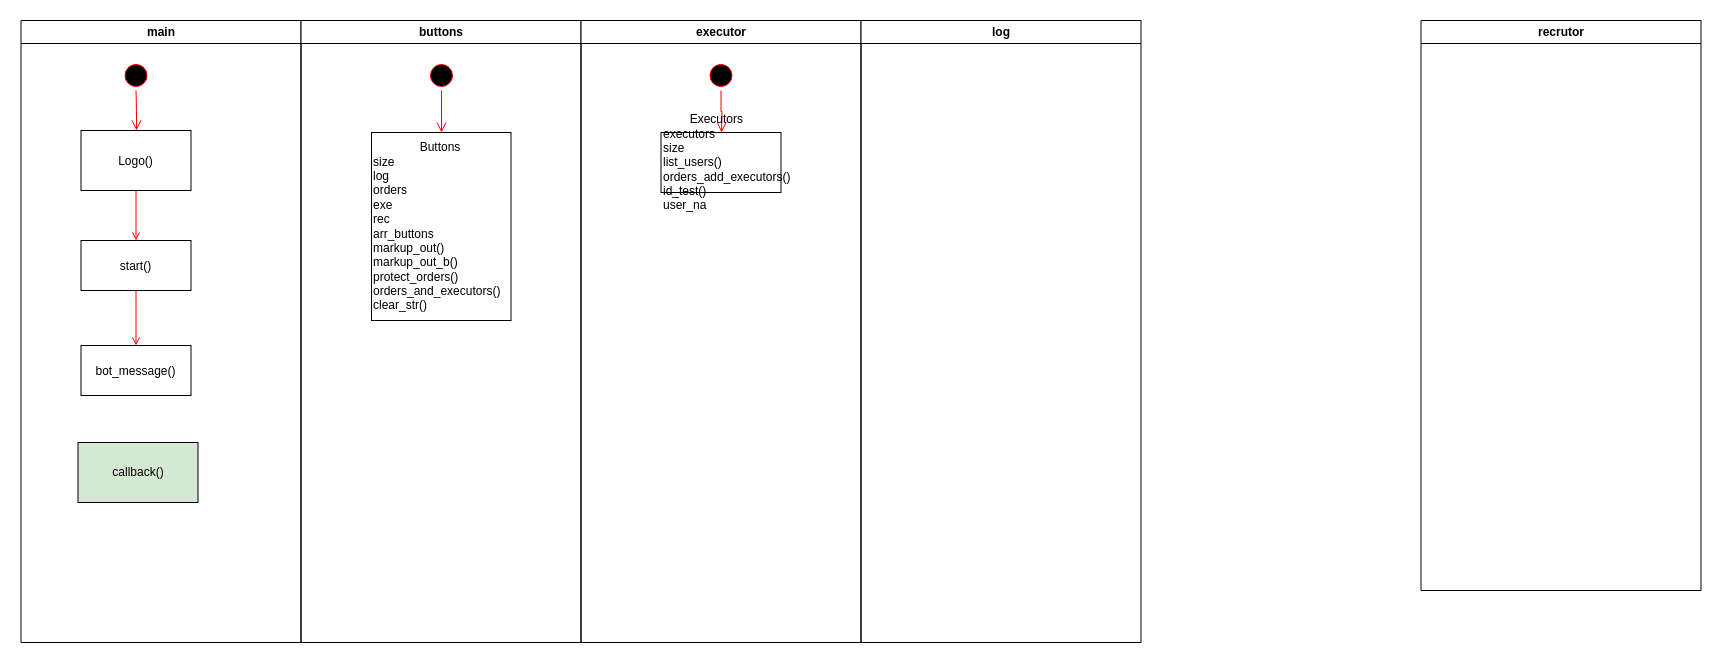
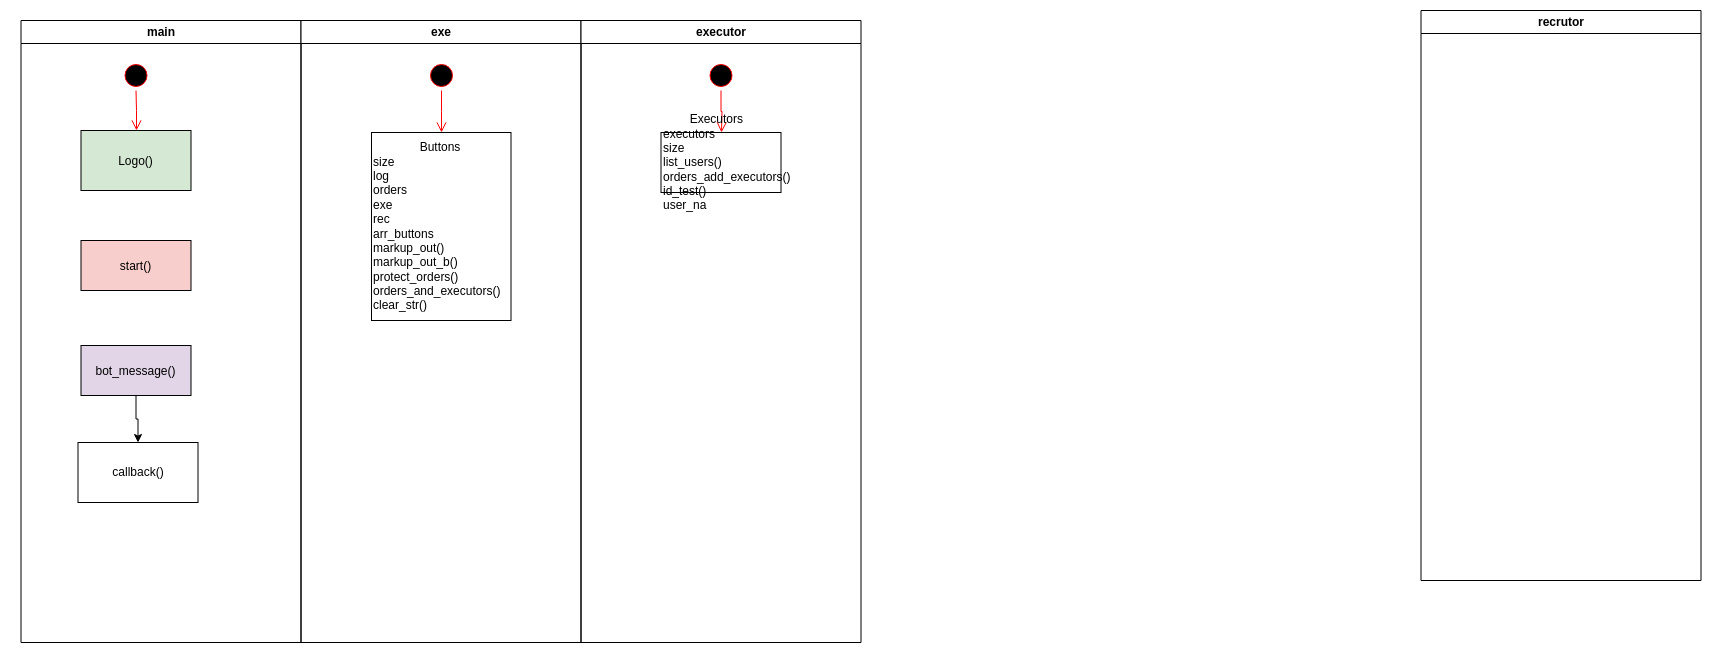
node "buttons": label "buttons" -> "exe"
node "Logo()": fillcolor #ffffff -> #d5e8d4
edge "Logo()" -> "start()": removed
node "start()": fillcolor #ffffff -> #f8cecc
node "recrutor": moved (1561, 306) -> (1561, 296)
edge "start()" -> "bot_message()": removed
node "log": removed
node "bot_message()": fillcolor #ffffff -> #e1d5e7
edge "bot_message()" -> "callback()": added
node "callback()": fillcolor #d5e8d4 -> #ffffff
